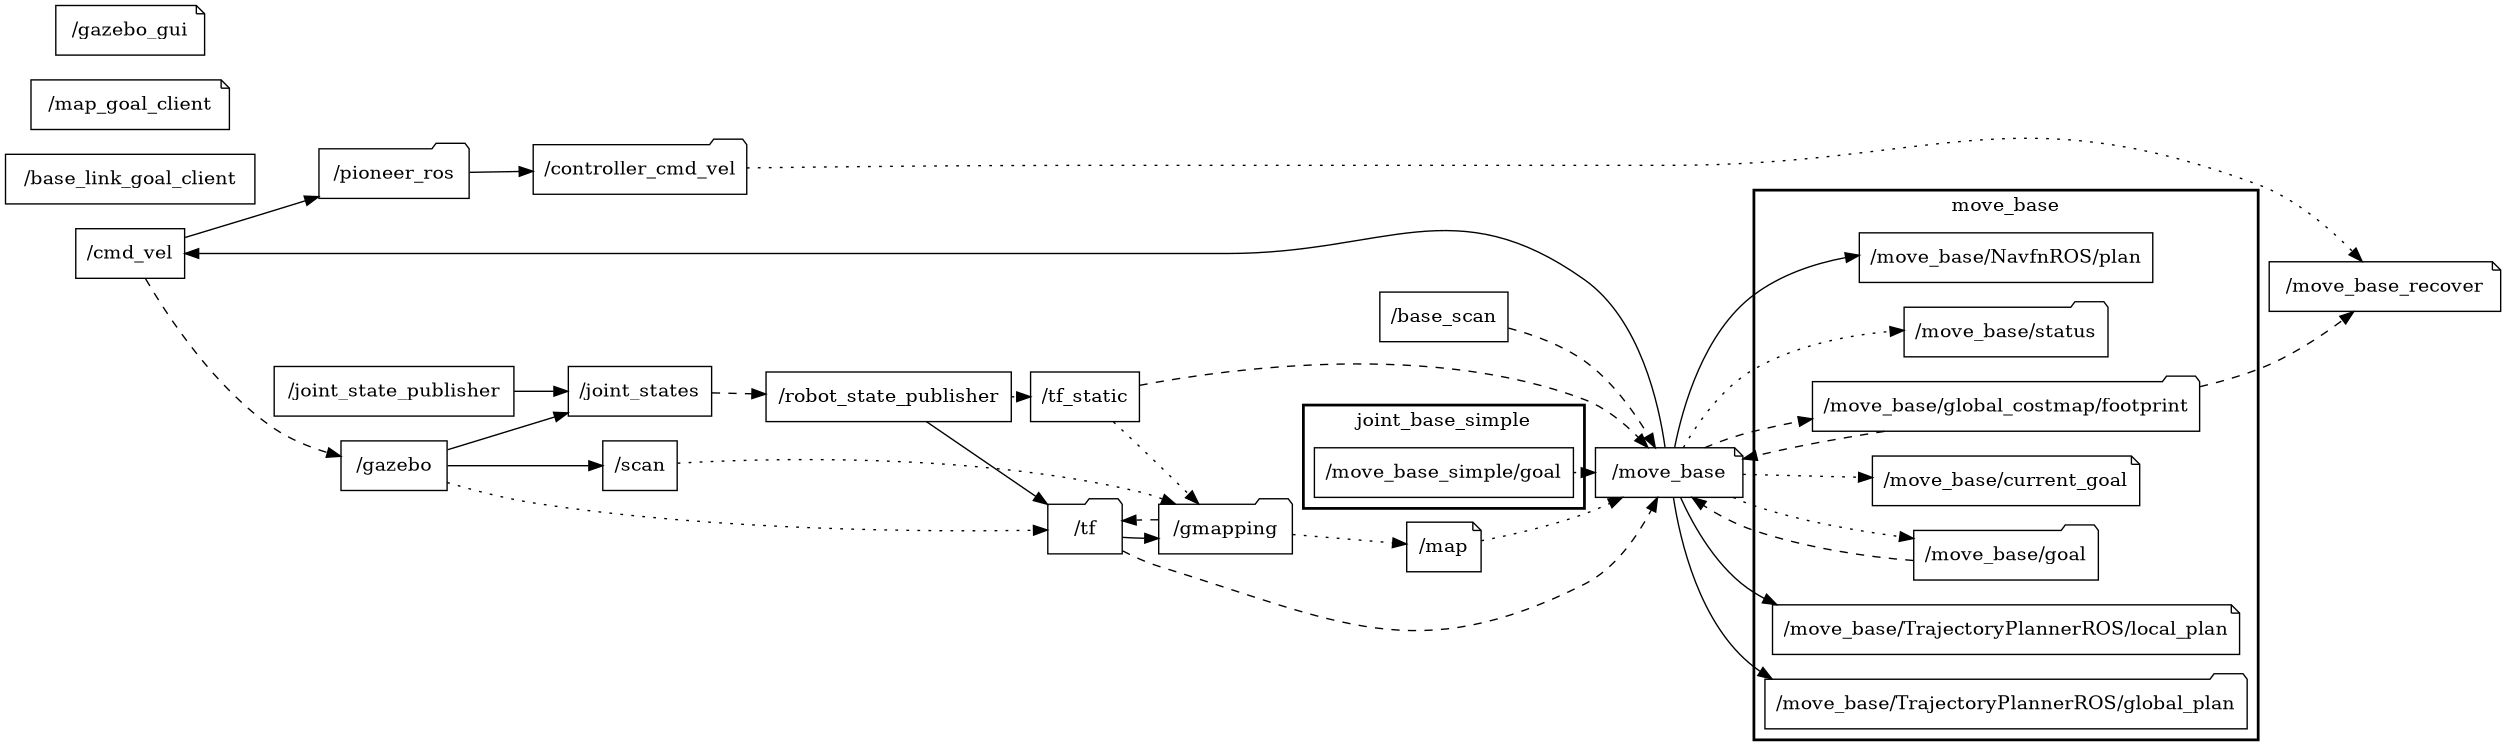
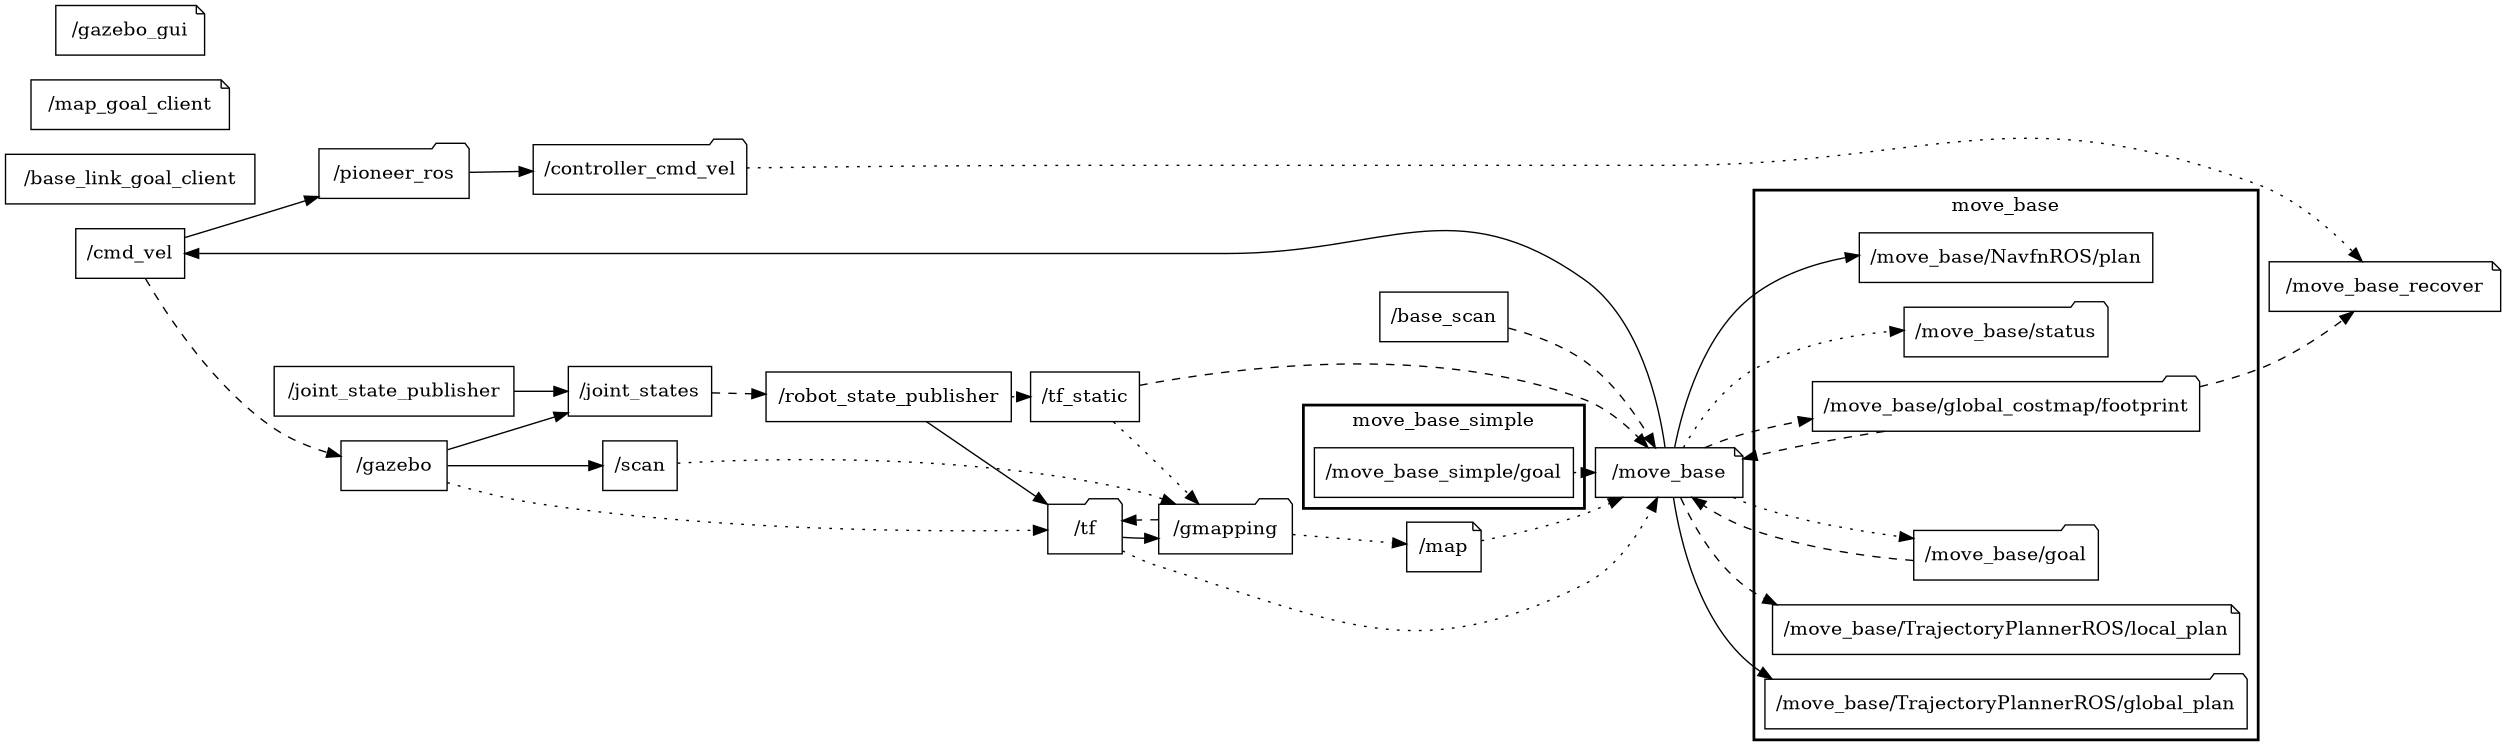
cluster "joint_base_simple": label "joint_base_simple" -> "move_base_simple"
node "/move_base/current_goal": removed
edge "/move_base" -> "/move_base/TrajectoryPlannerROS/local_plan": style solid -> dashed
edge "/tf" -> "/move_base": style dashed -> dotted
